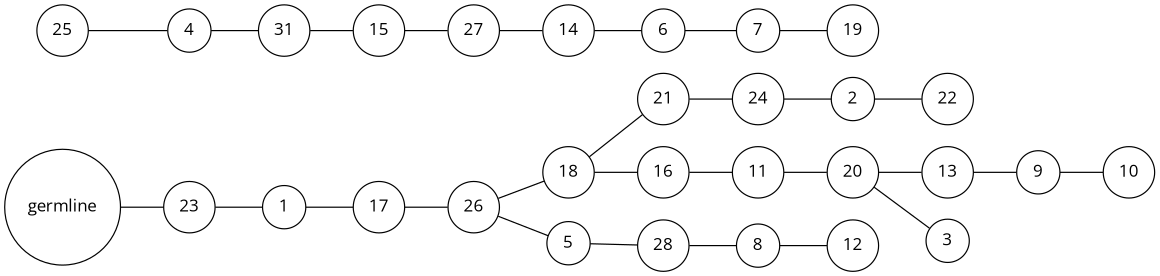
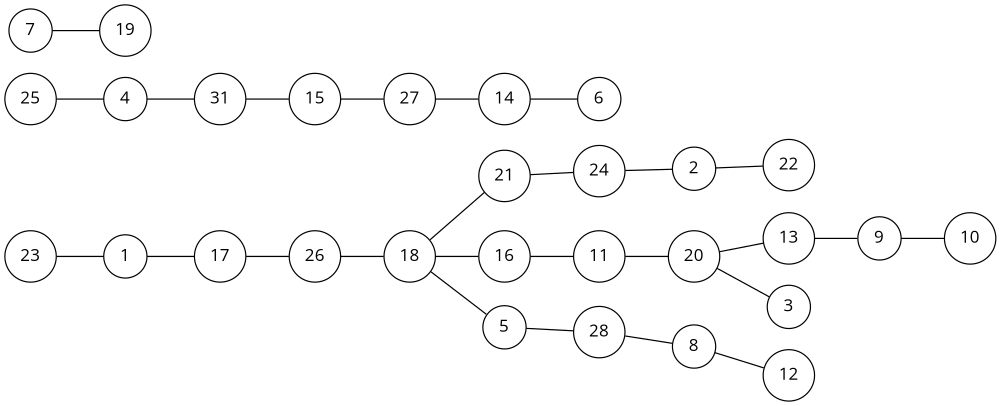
edge "6" -- "7": removed
node "germline": removed
edge "26" -- "5": now "18" -- "5"
